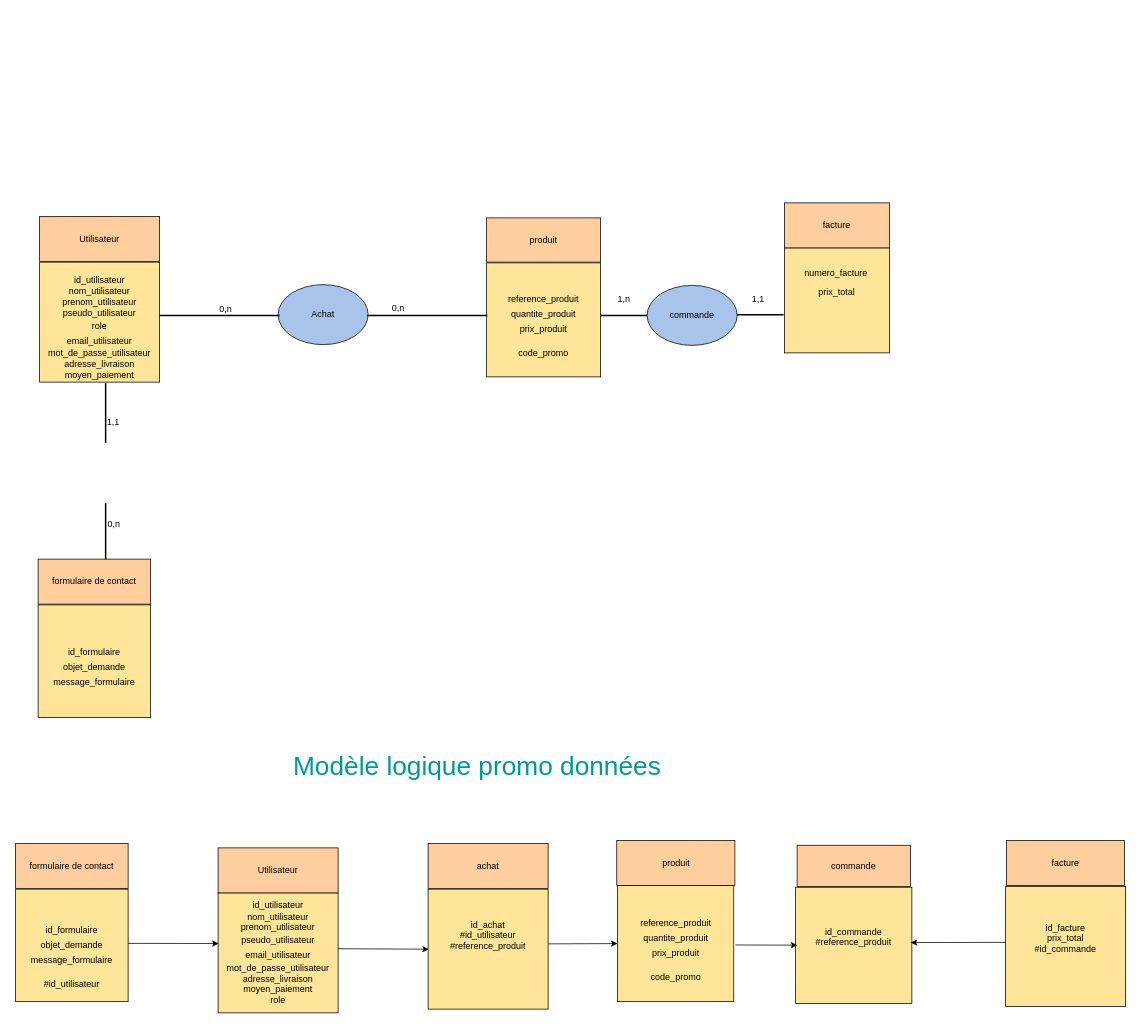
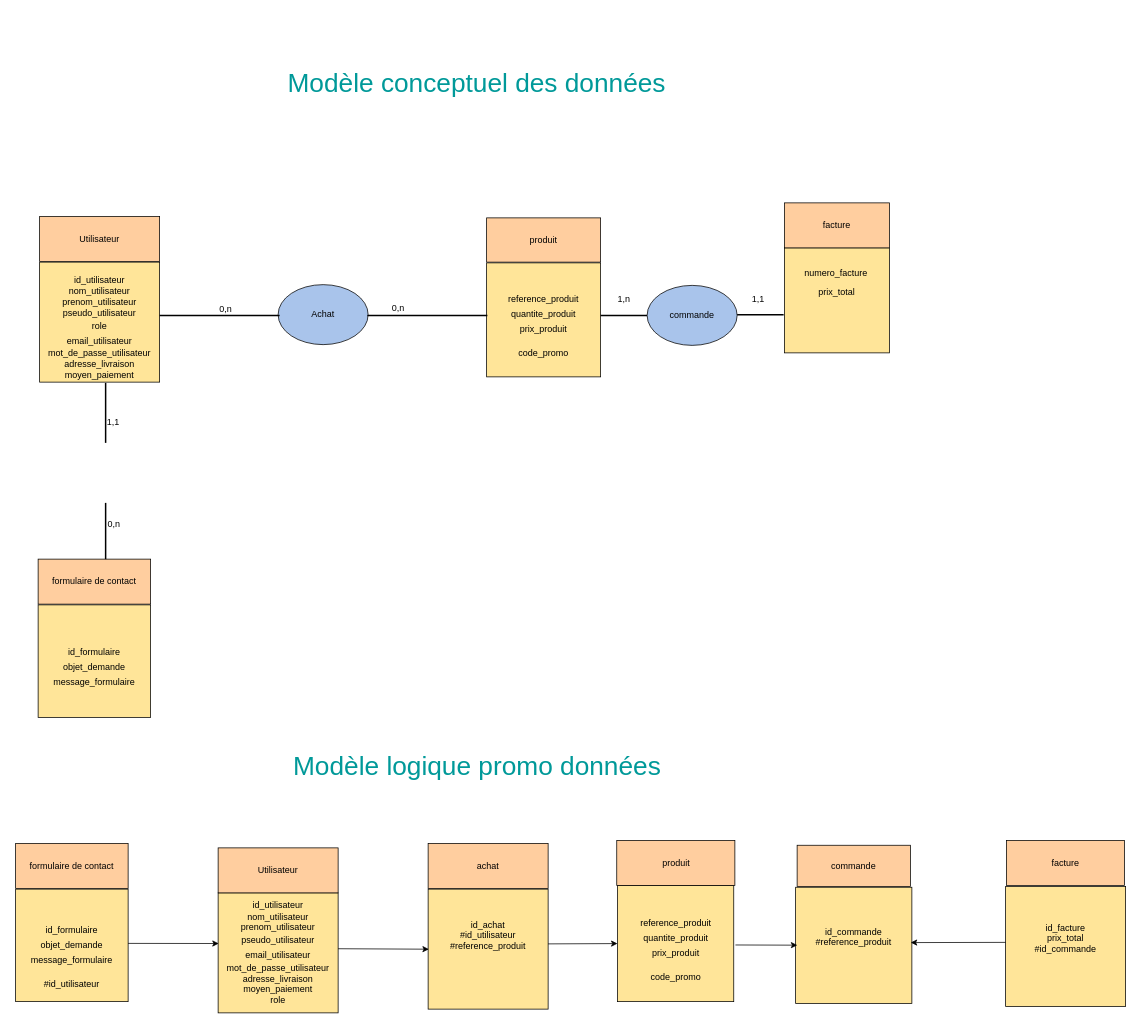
node "Modèle conceptuel des données": added
